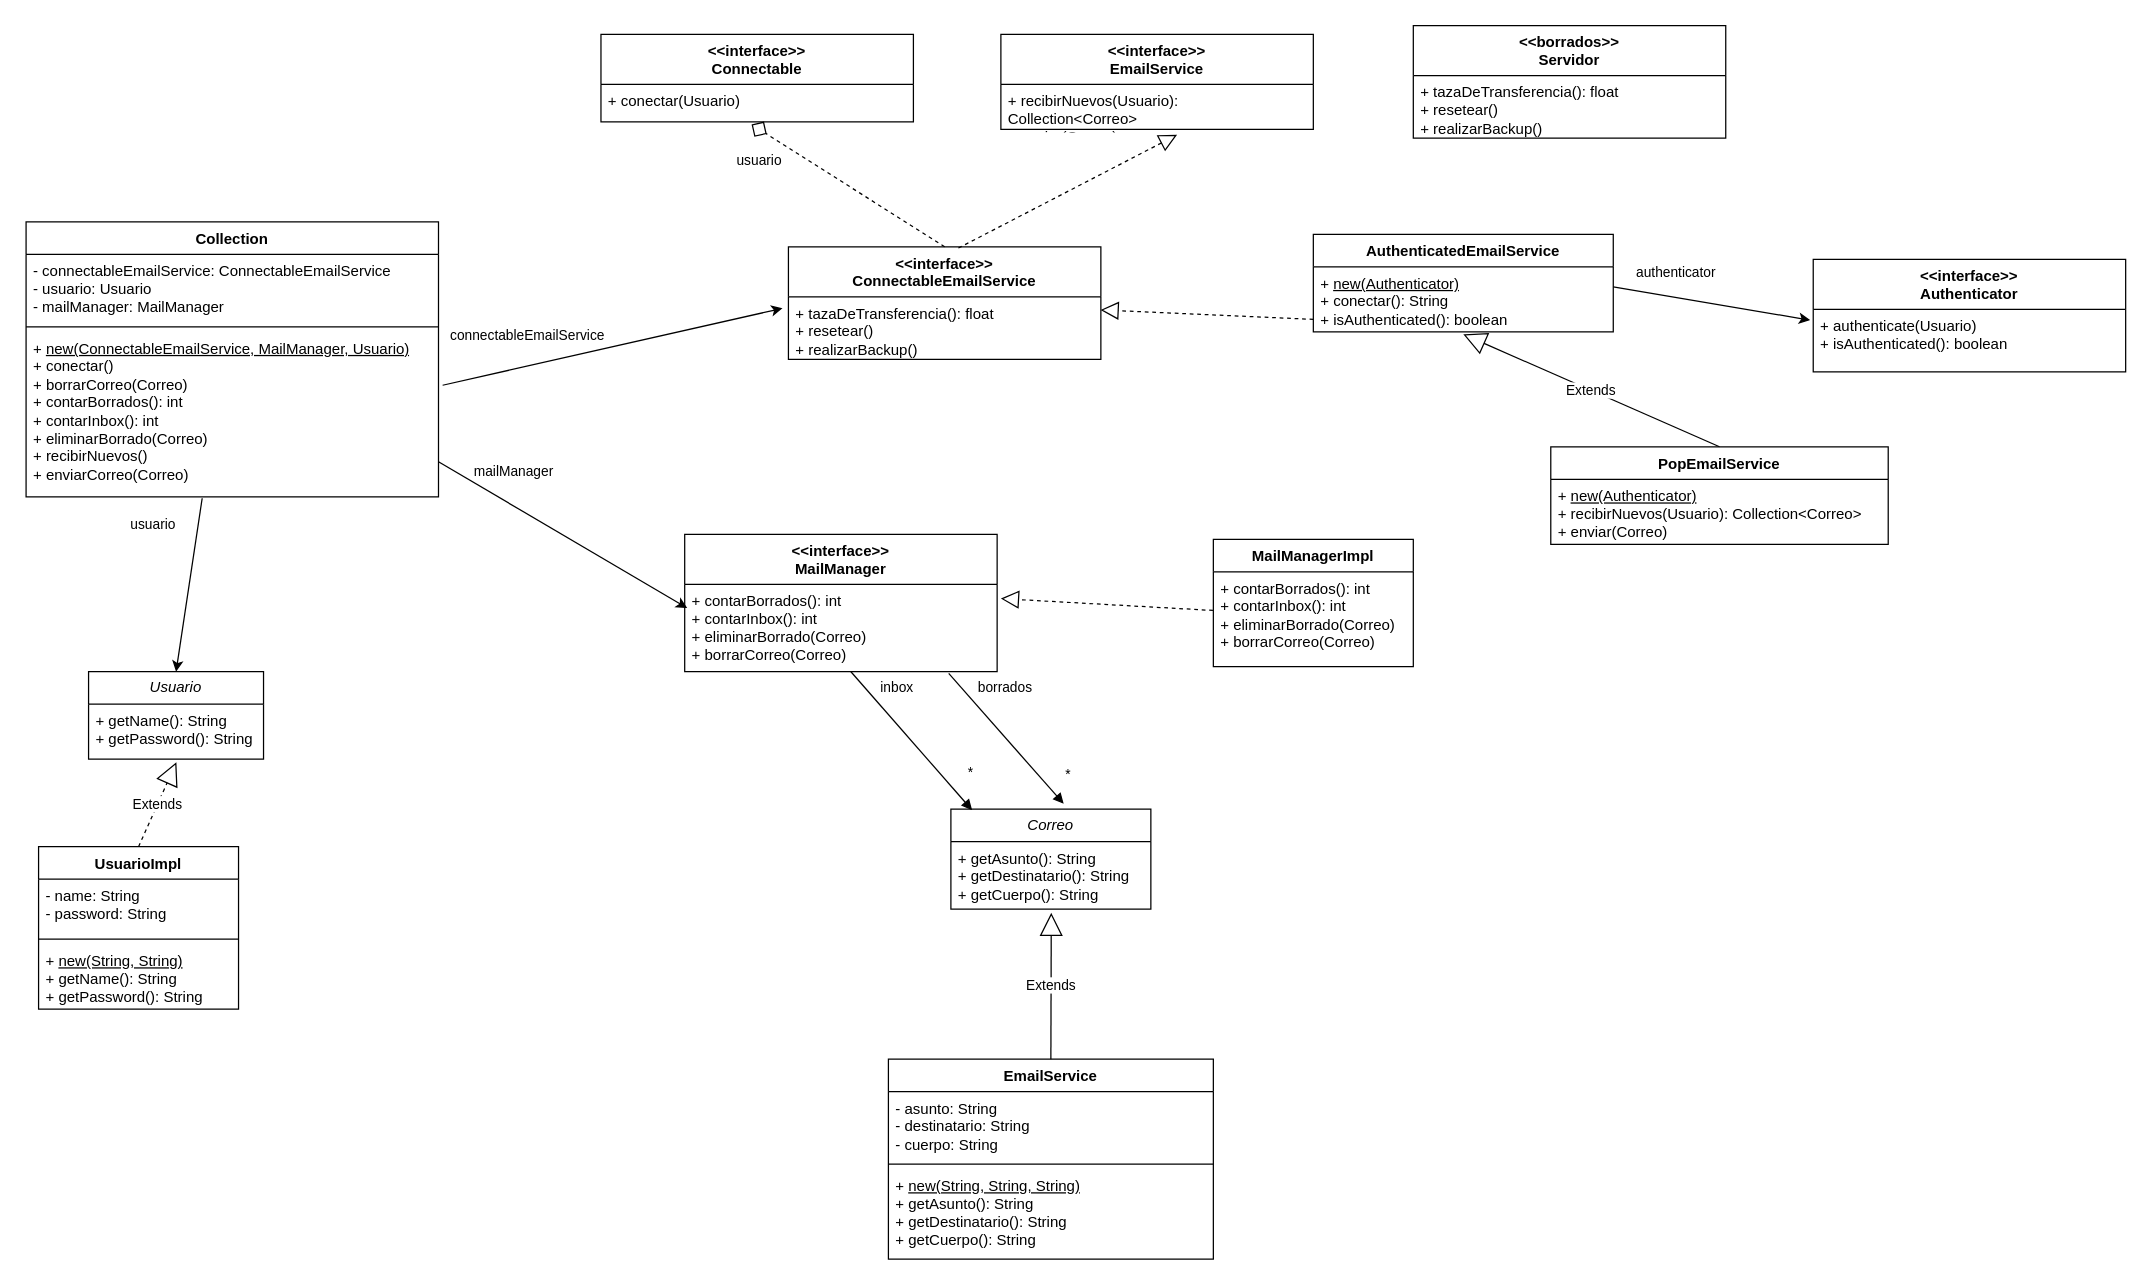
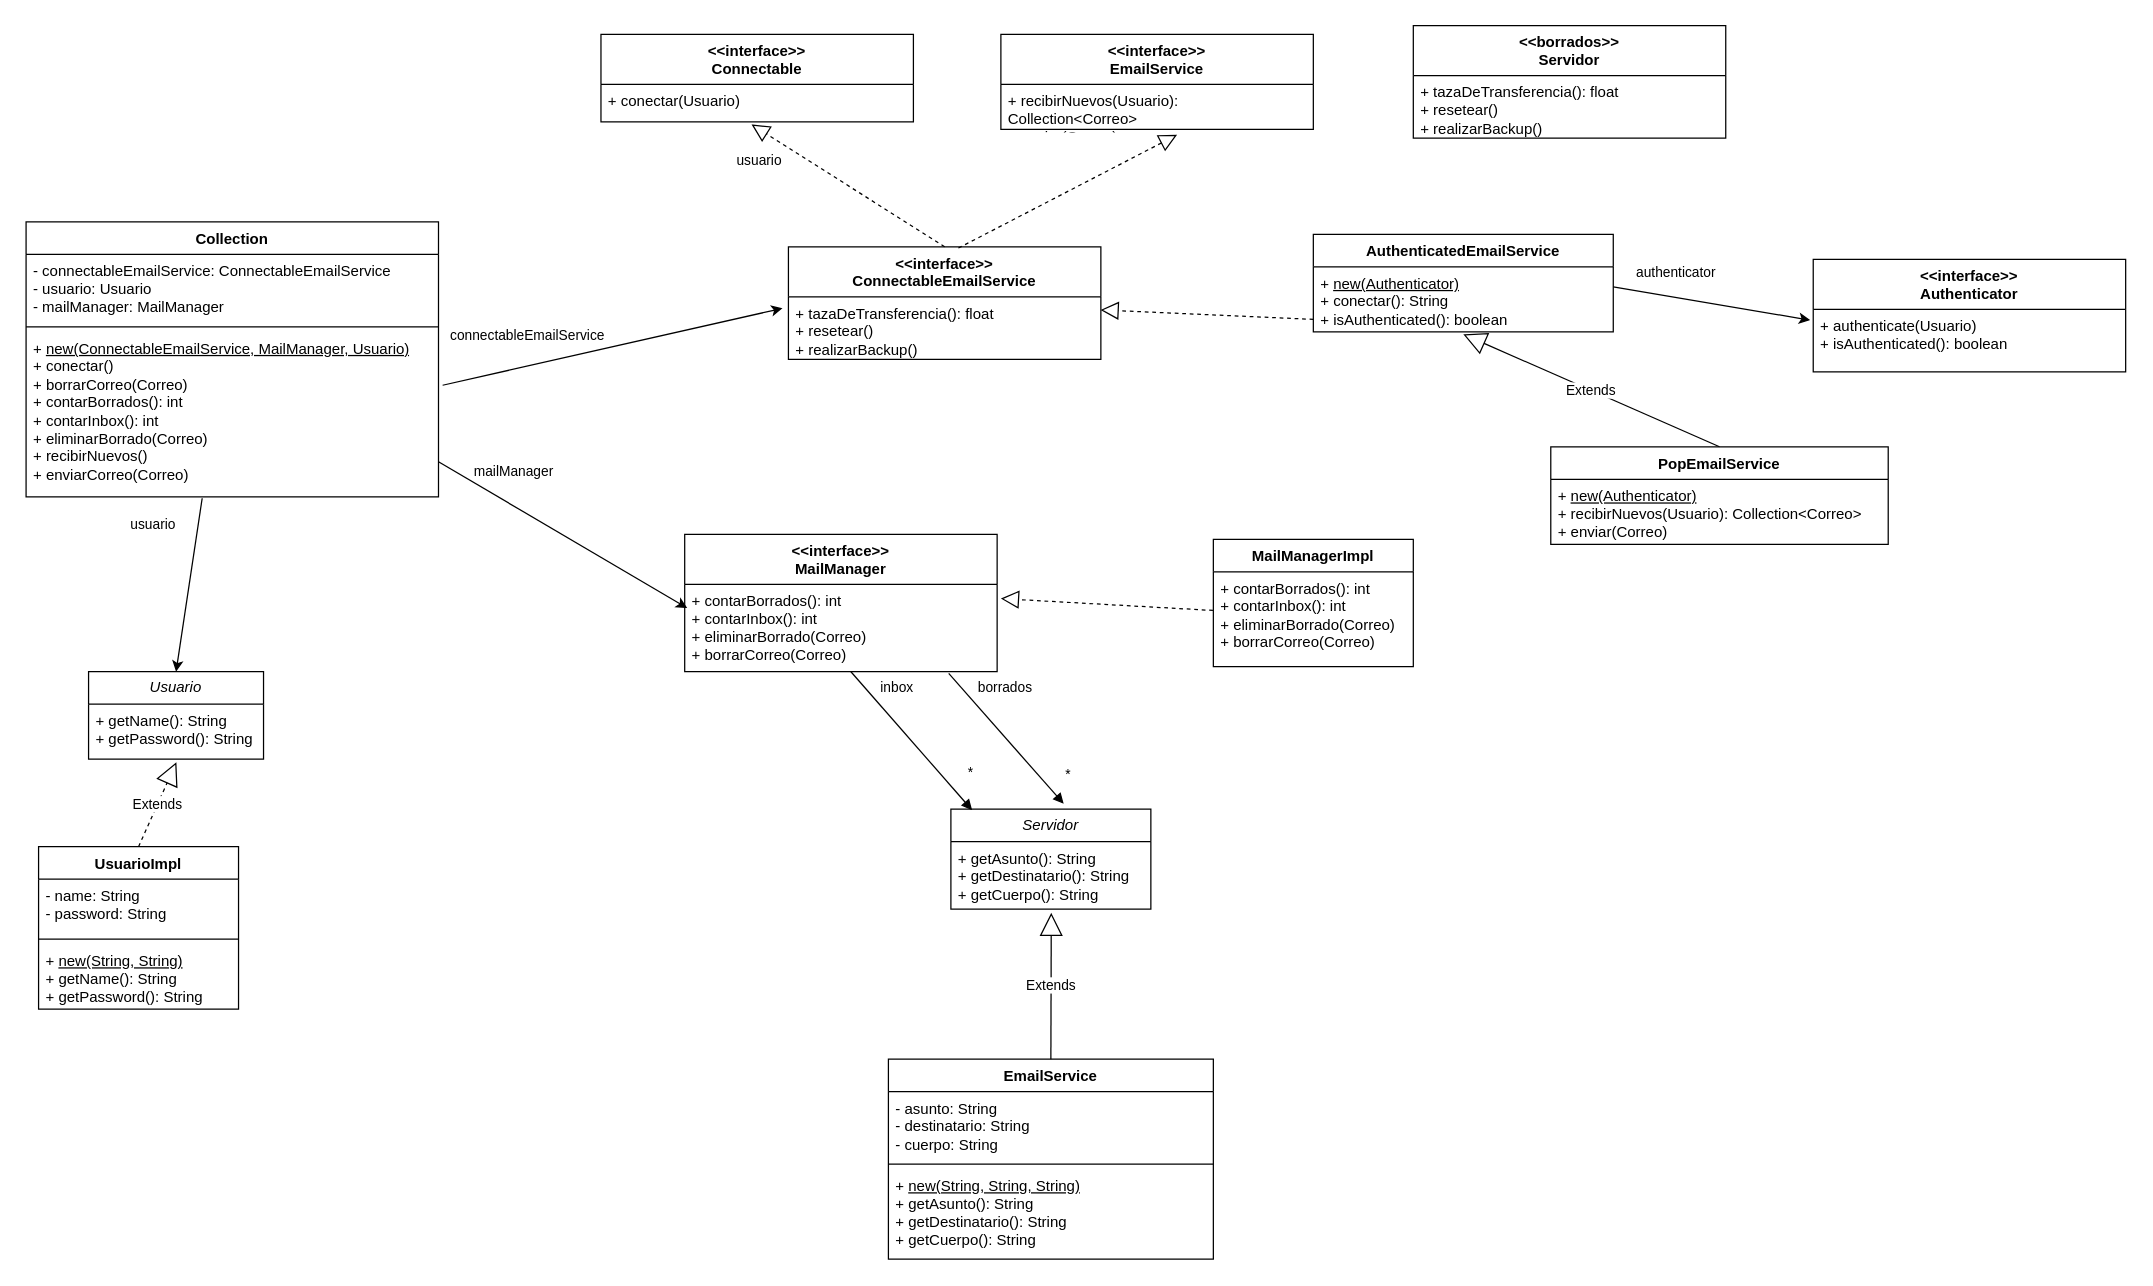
edge "<<interface>> ConnectableEmailService" -> "+ conectar(Usuario)": arrowhead diamond -> block
node "Correo": label "Correo" -> "Servidor"
